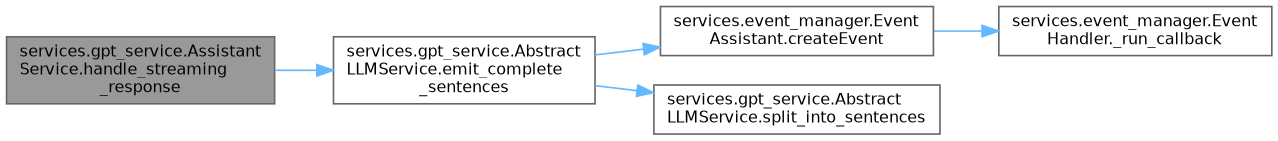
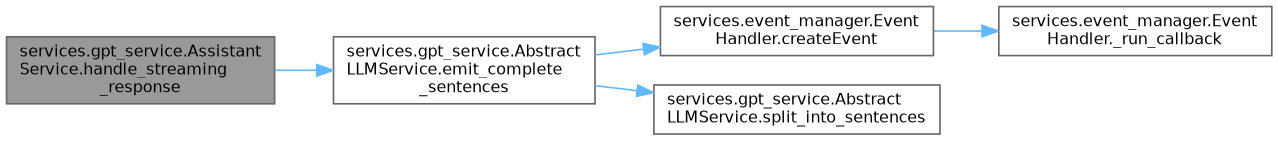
node "services.event_manager.Event Assistant.createEvent": label "services.event_manager.Event Assistant.createEvent" -> "services.event_manager.Event Handler.createEvent"
